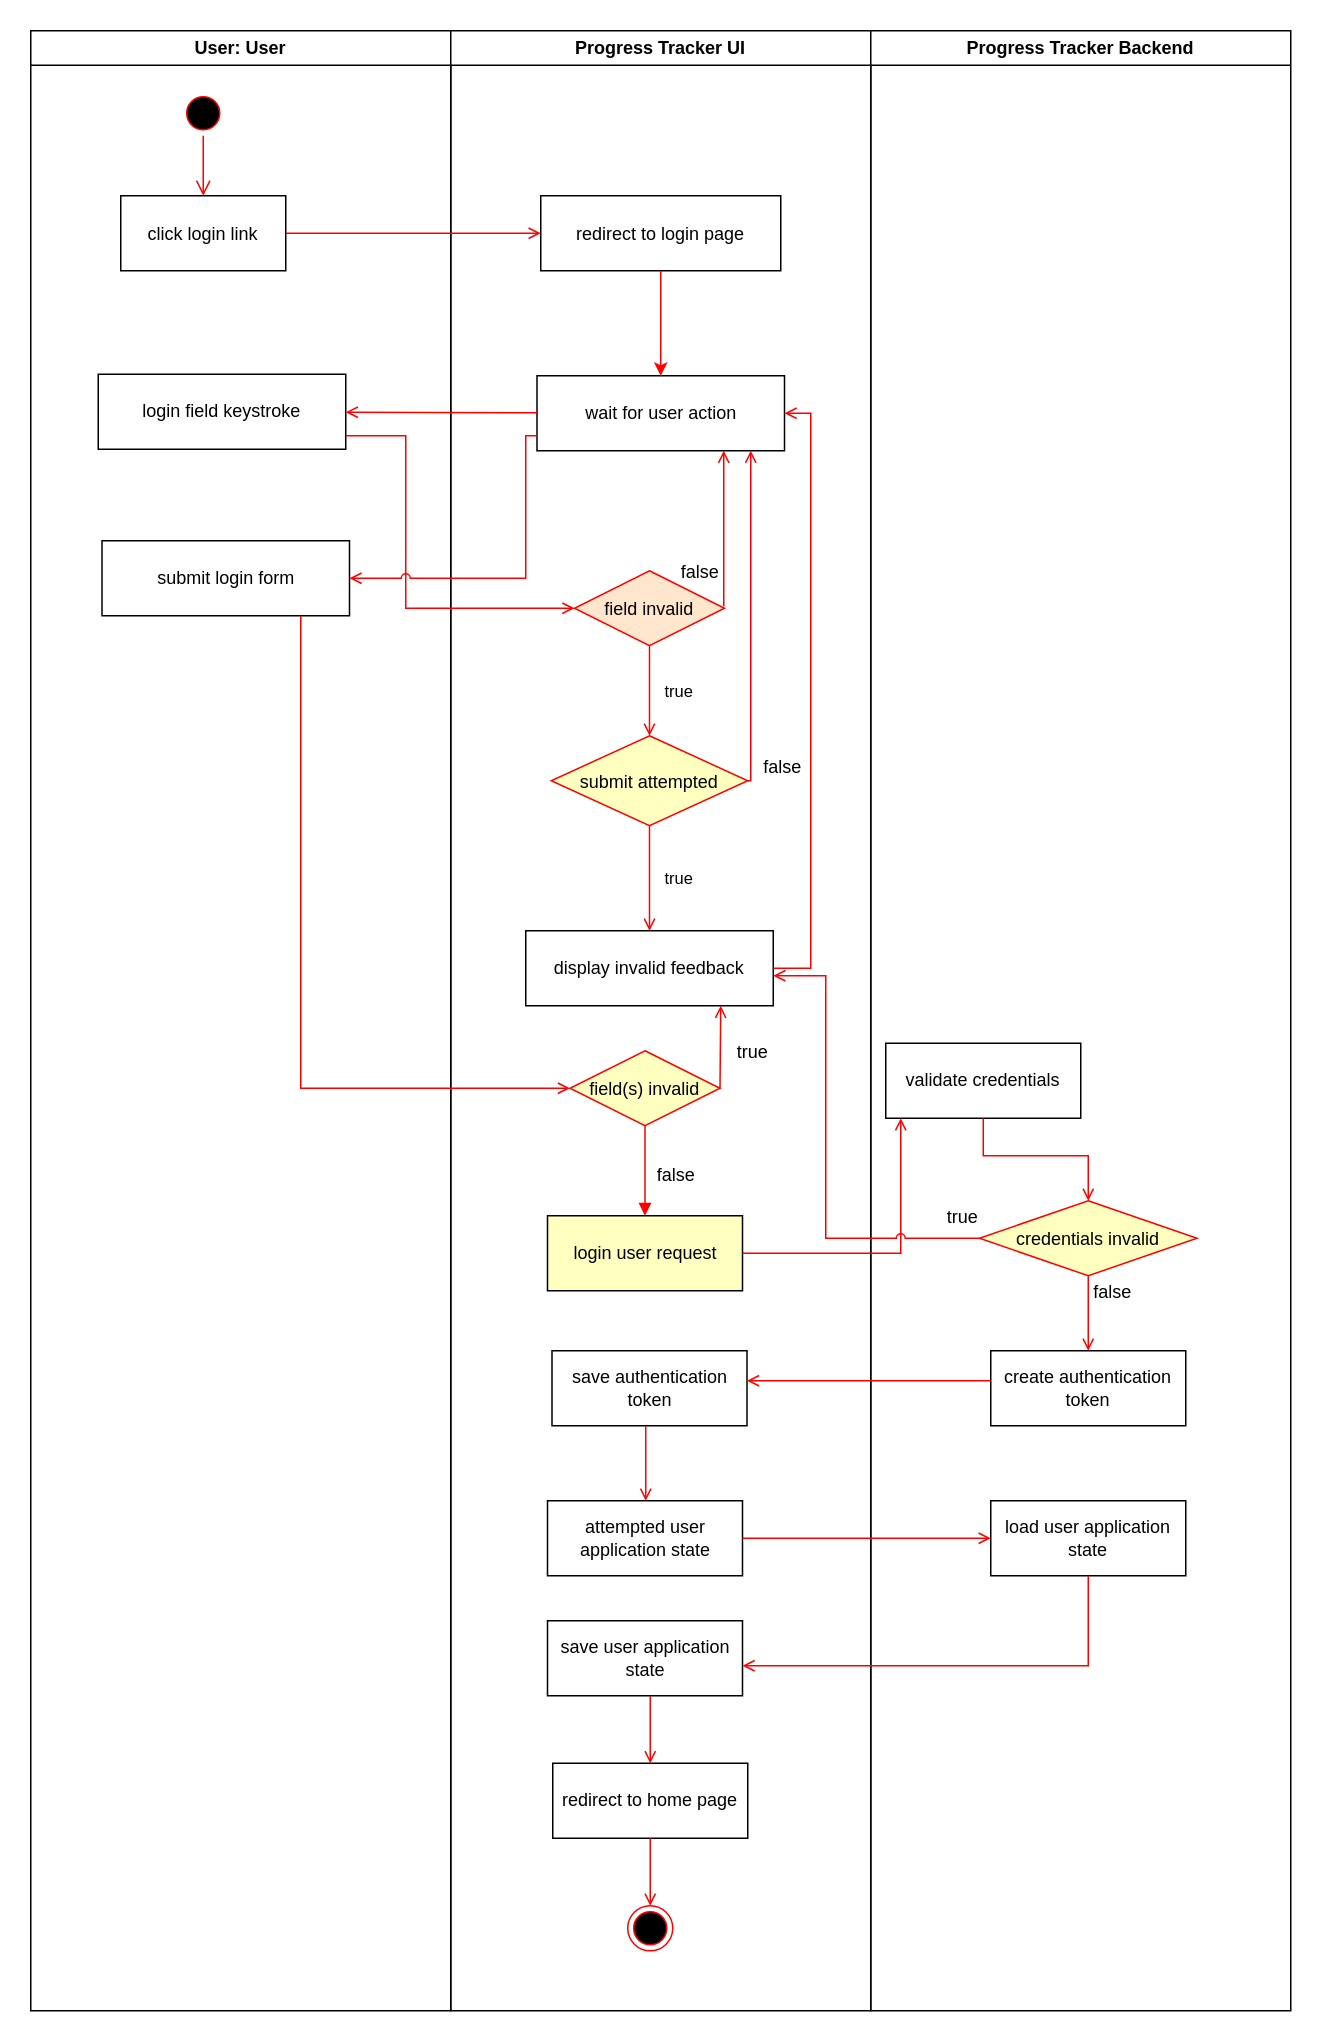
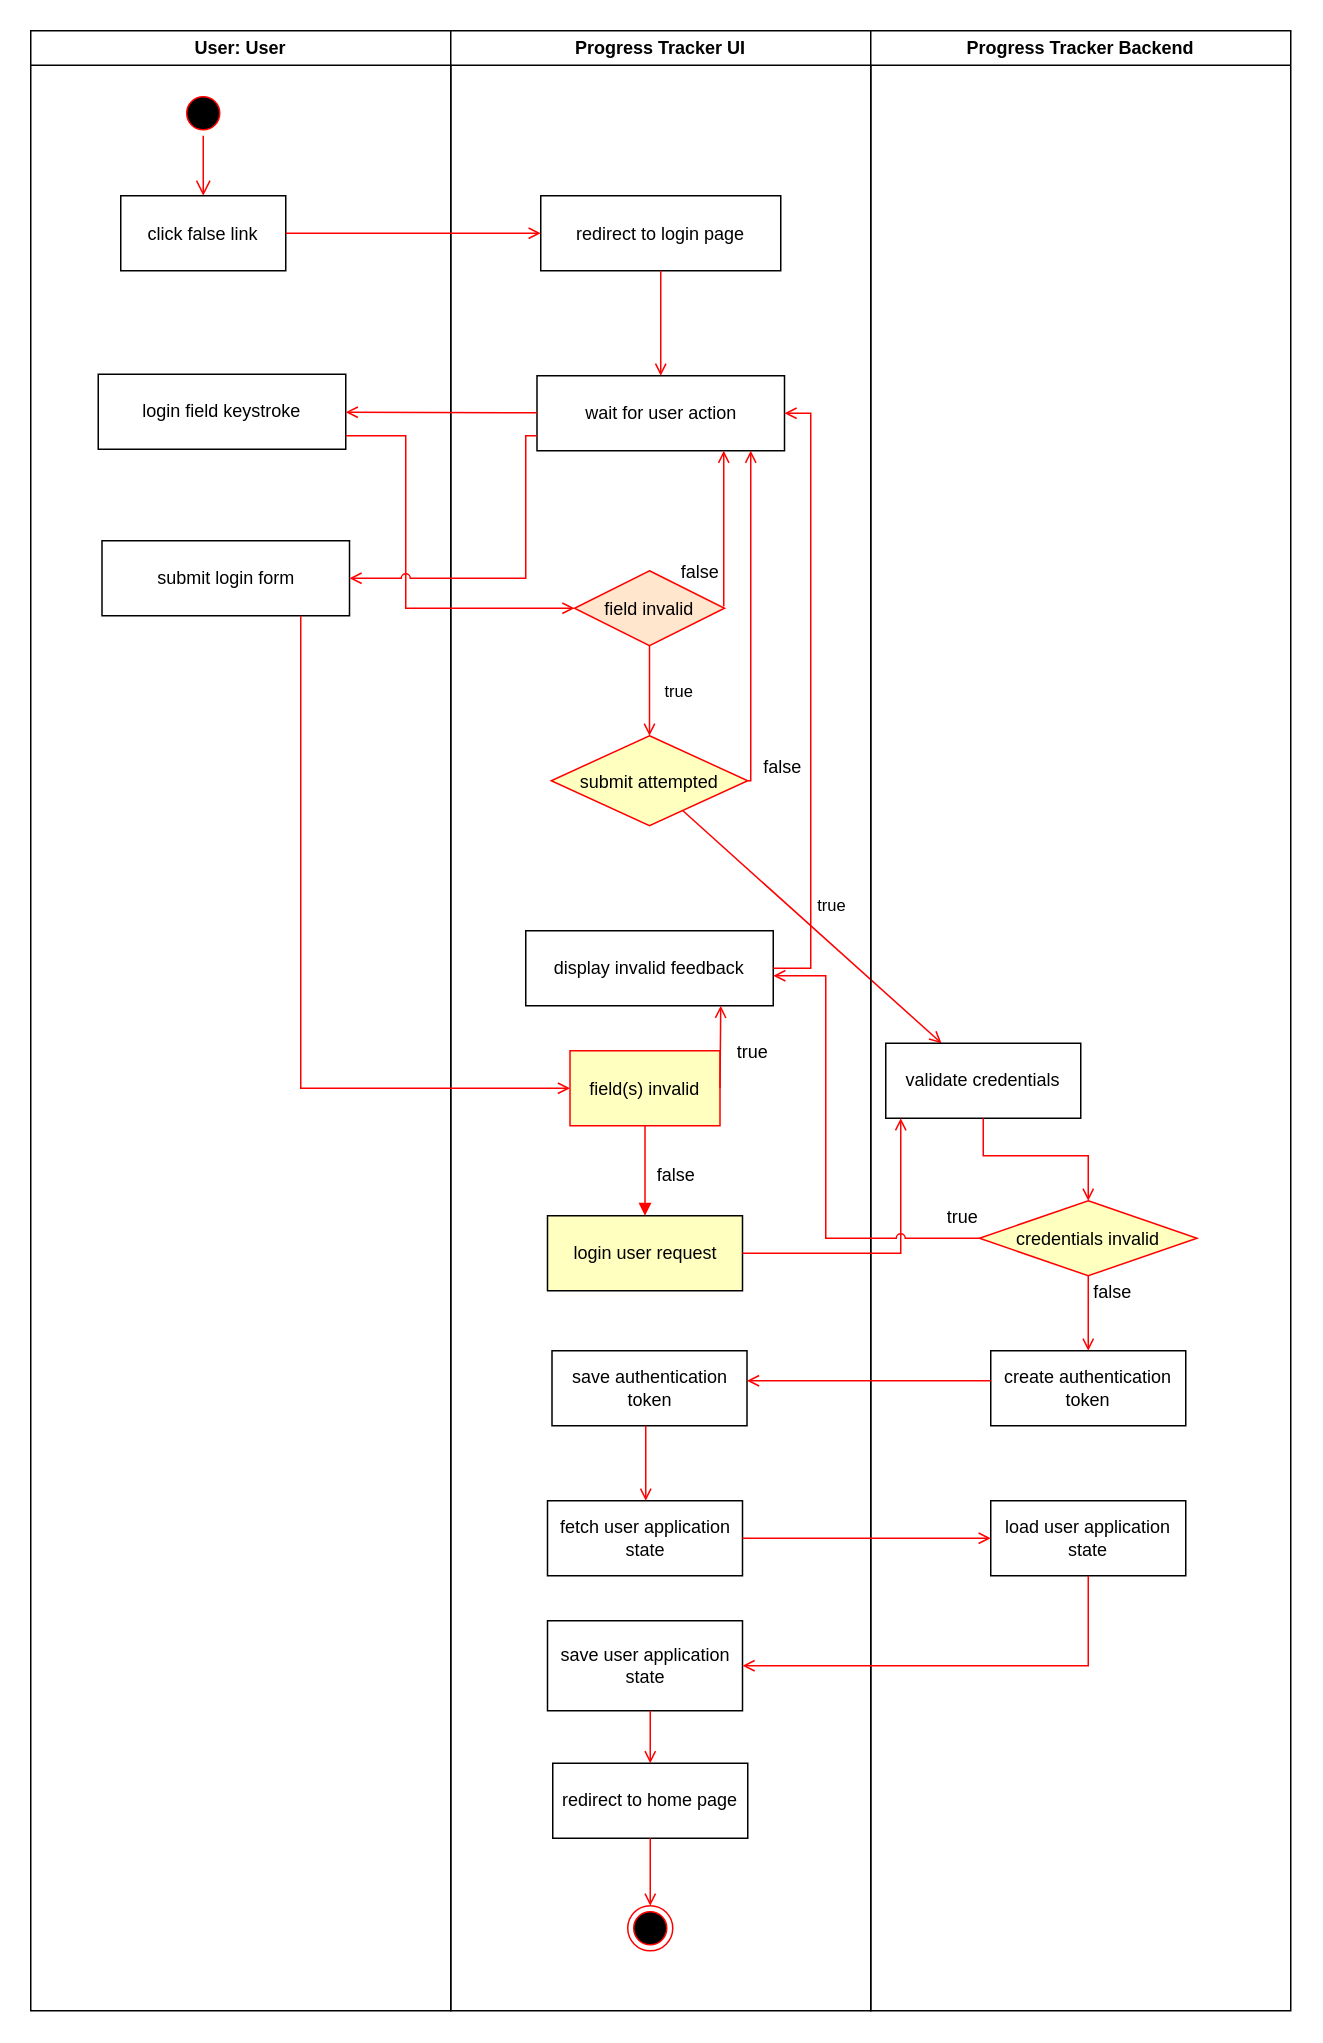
node "click login link": label "click login link" -> "click false link"
edge "redirect to login page" -> "wait for user action": arrowhead classic -> open
edge "submit attempted" -> "display invalid feedback": now "submit attempted" -> "validate credentials"
node "field(s) invalid": shape diamond -> rectangle
node "attempted user application state": label "attempted user application state" -> "fetch user application state"
node "save user application state": size 195x75 -> 195x90
